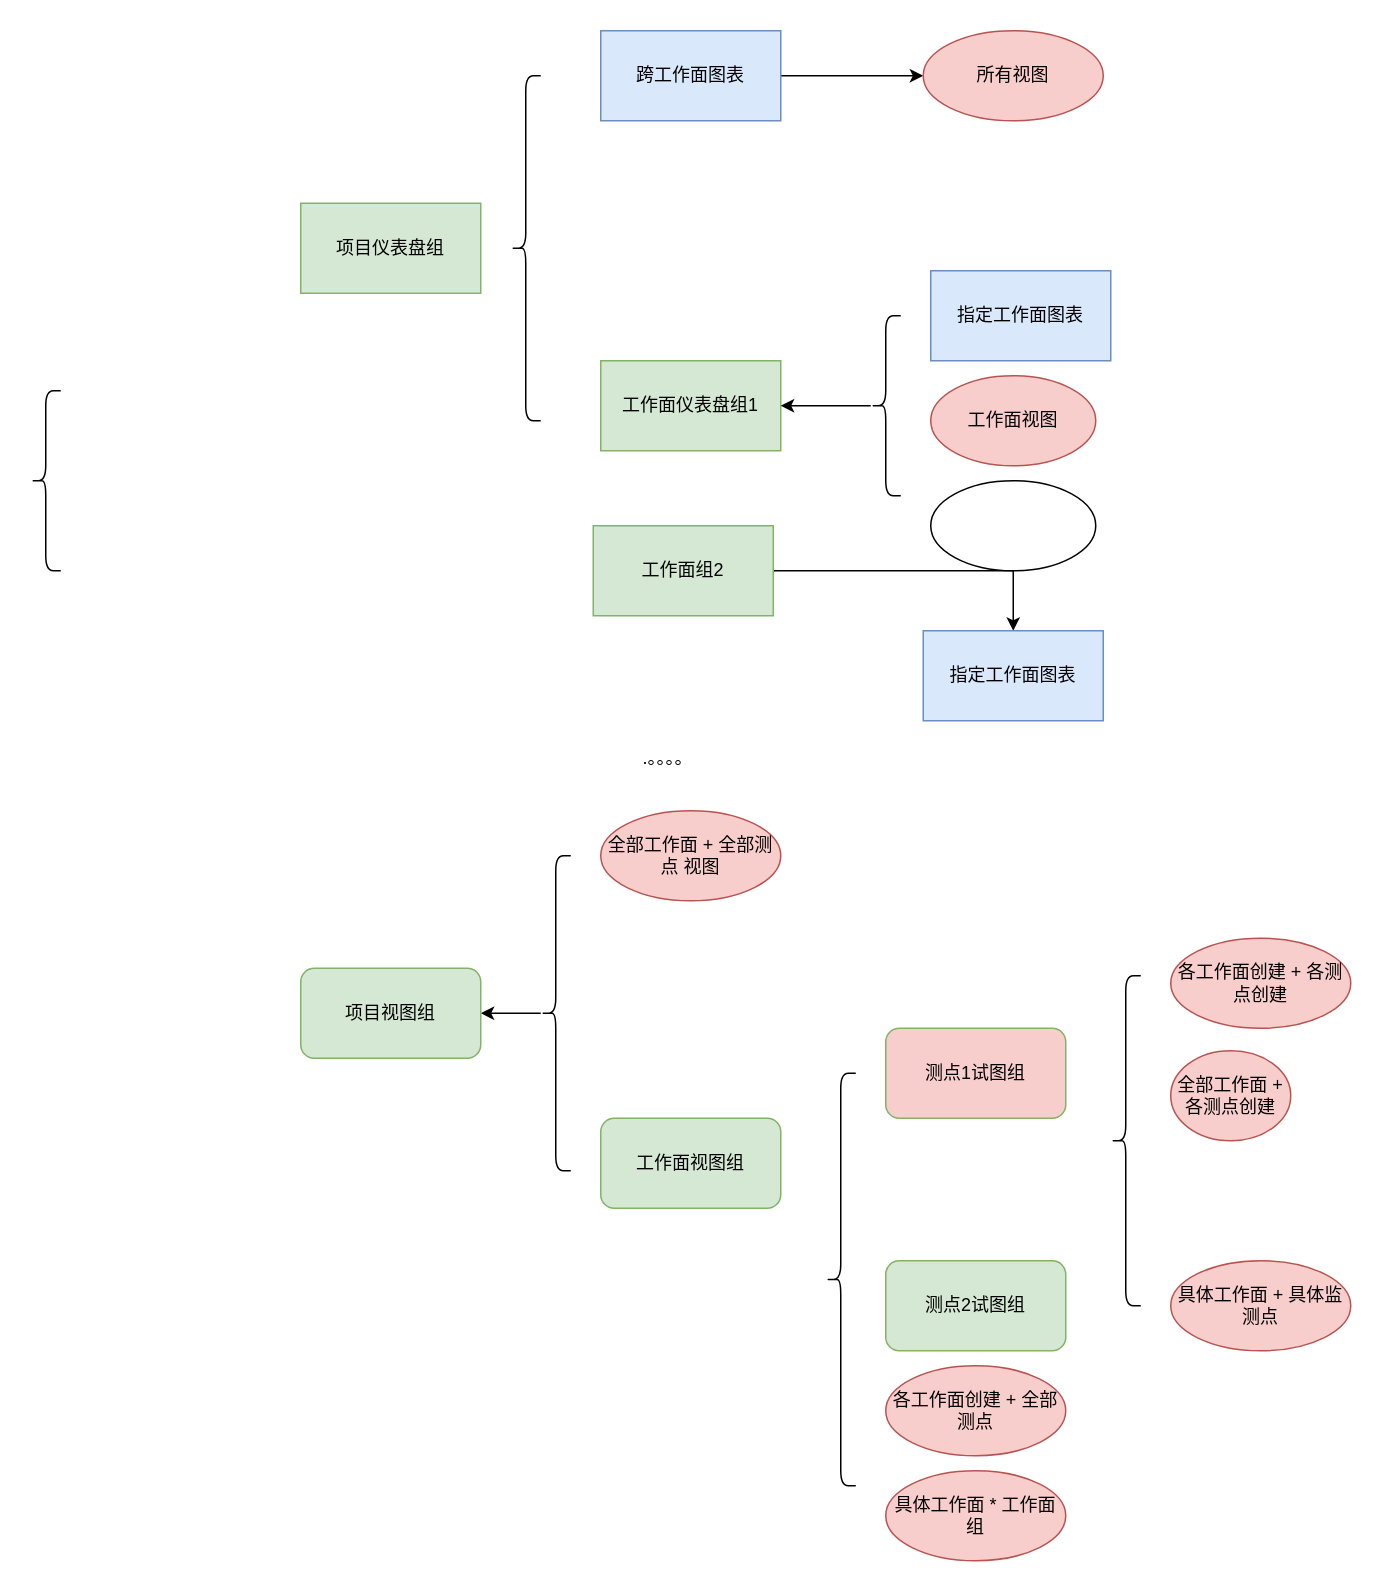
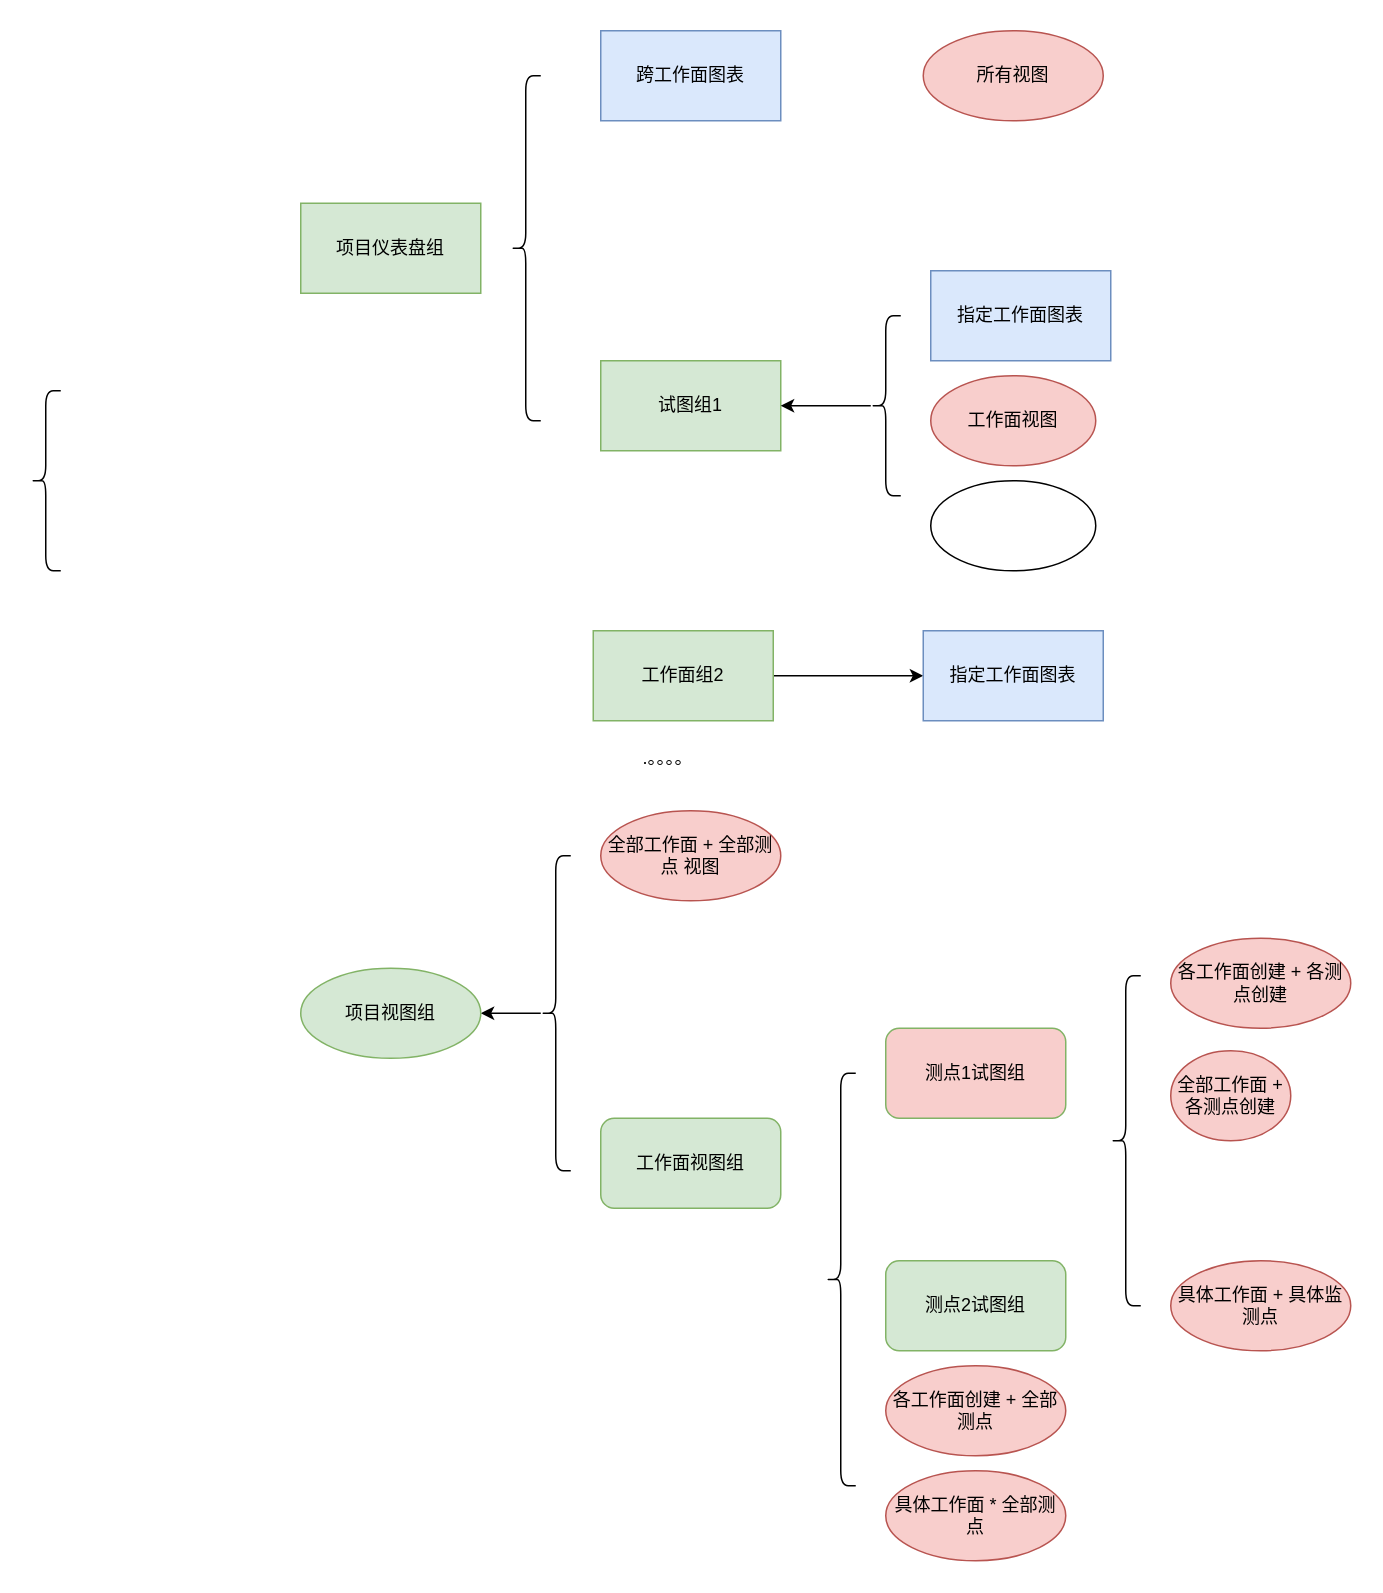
edge "跨工作面图表" -> "所有视图": removed
node "工作面仪表盘组1": label "工作面仪表盘组1" -> "试图组1"
node "工作面组2": moved (683, 571) -> (683, 676)
node "项目视图组": shape rounded rectangle -> ellipse
node "具体工作面 * 工作面组": label "具体工作面 * 工作面组" -> "具体工作面 * 全部测点"
